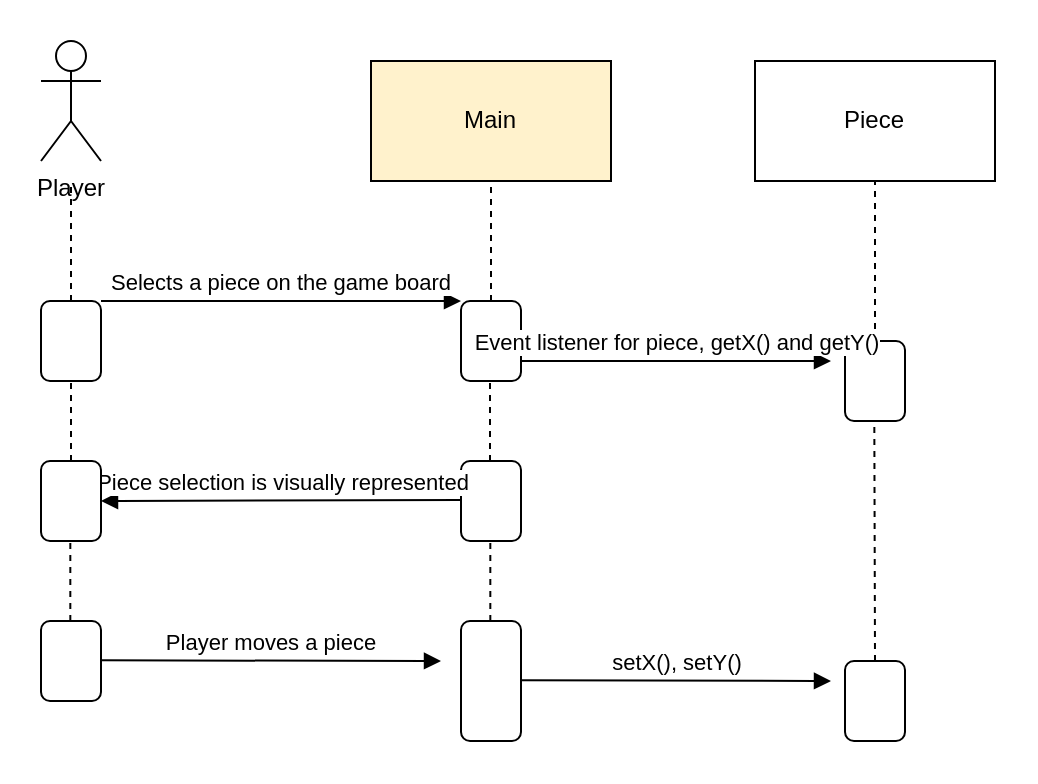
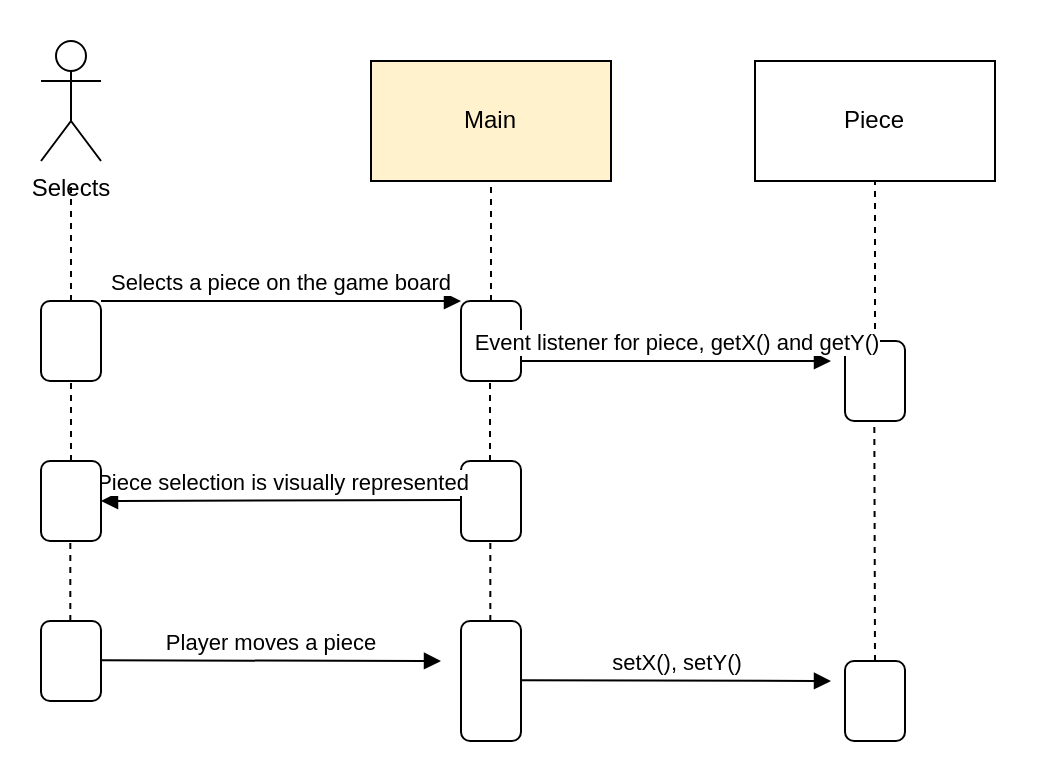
node "Player": label "Player" -> "Selects"
